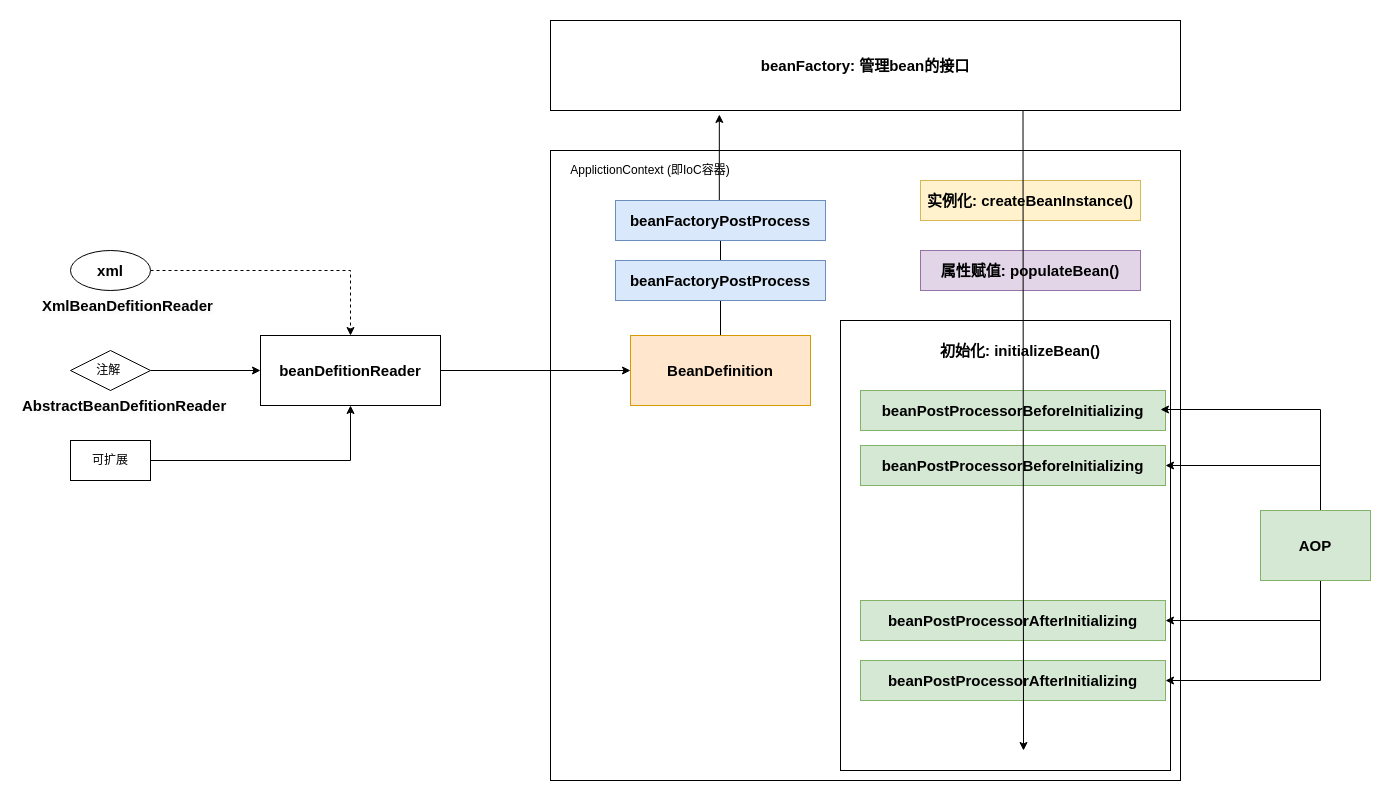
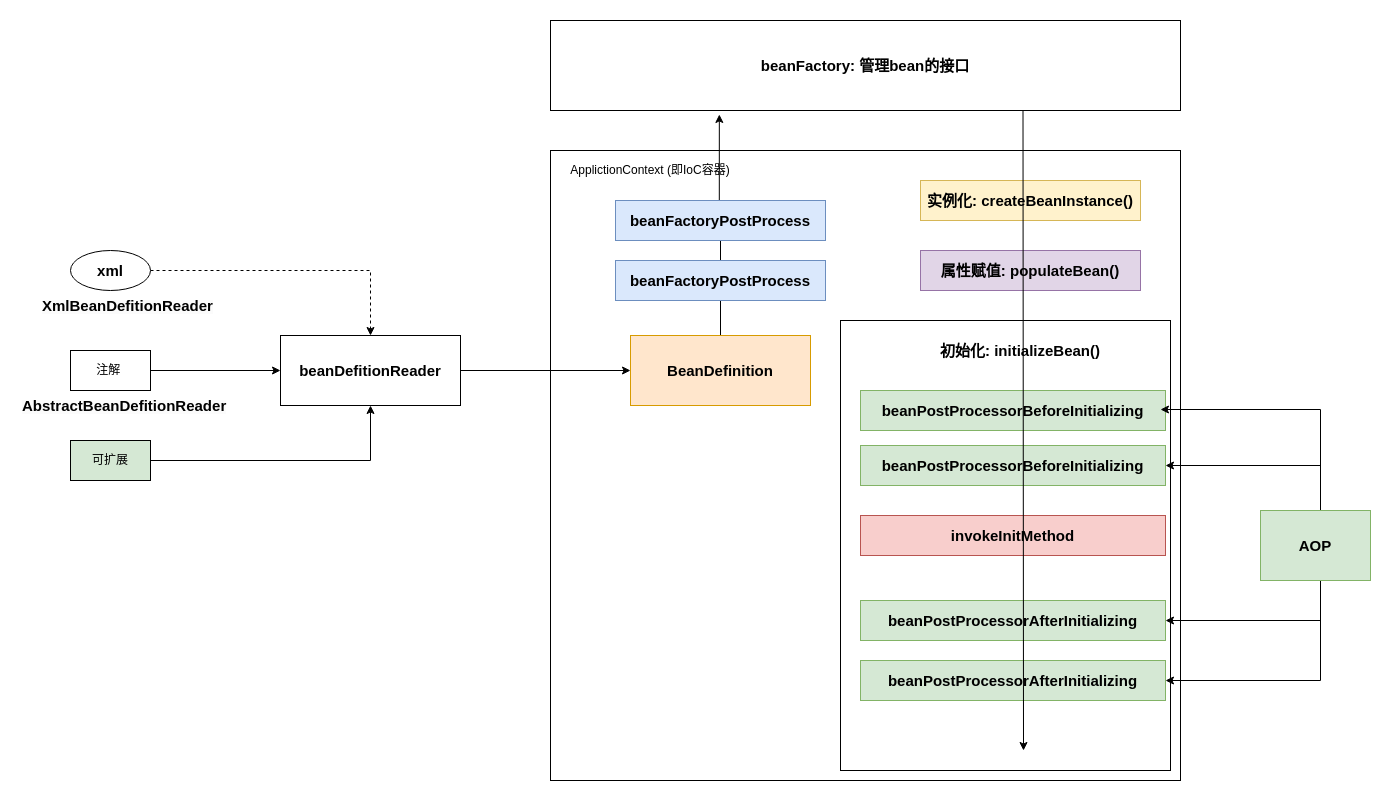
node "注解": shape diamond -> rectangle
node "beanDefitionReader": moved (351, 371) -> (371, 371)
node "可扩展": fillcolor #ffffff -> #d5e8d4
node "invokeInitMethod": added
